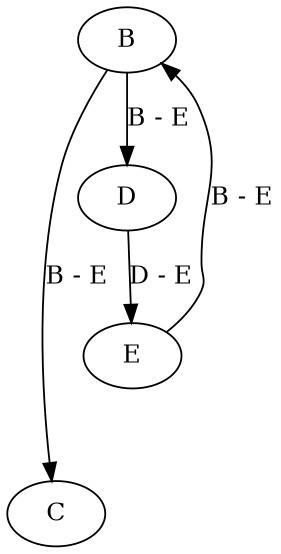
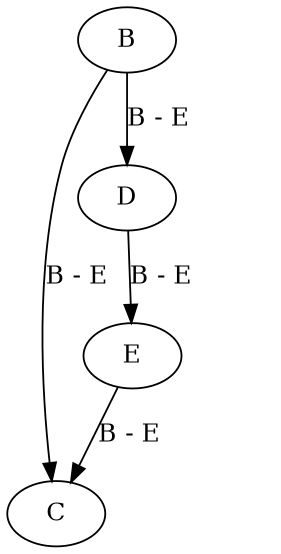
edge "E" -> "B": now "E" -> "C"
edge "D" -> "E": label "D - E" -> "B - E"
